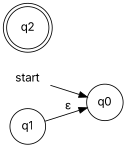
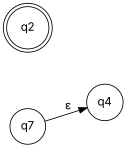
node "start": removed
node "q0": label "q0" -> "q4"
node "q1": label "q1" -> "q7"
